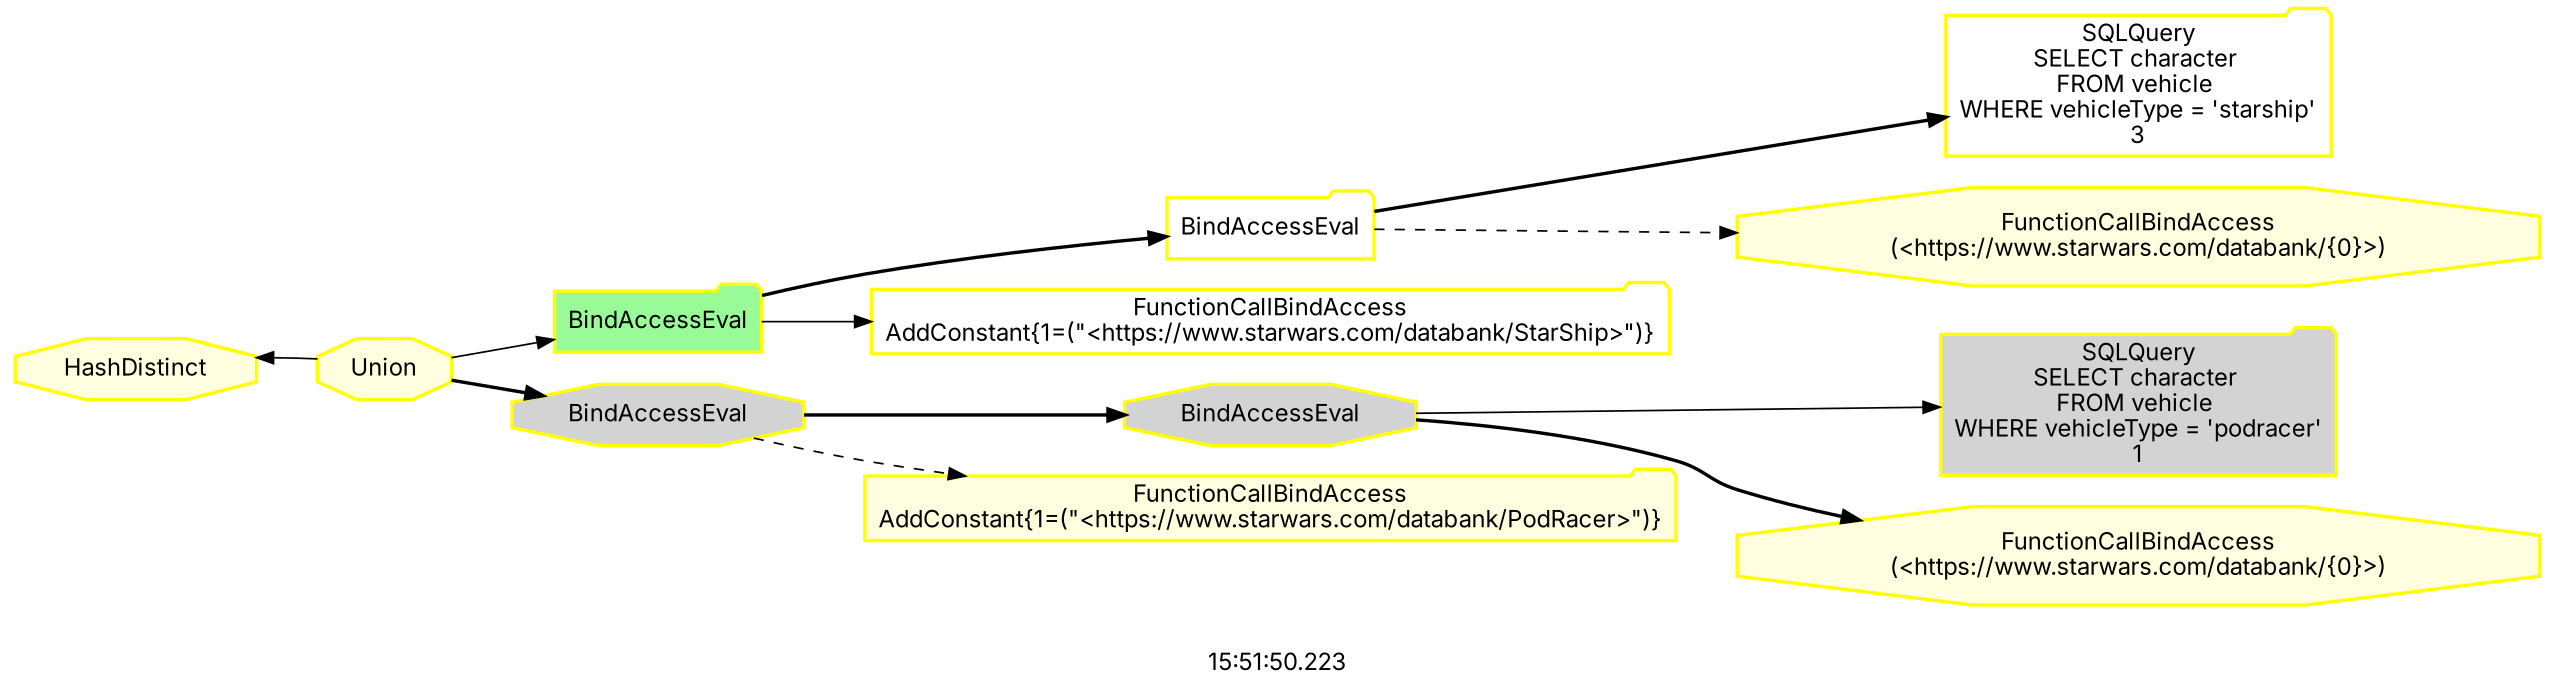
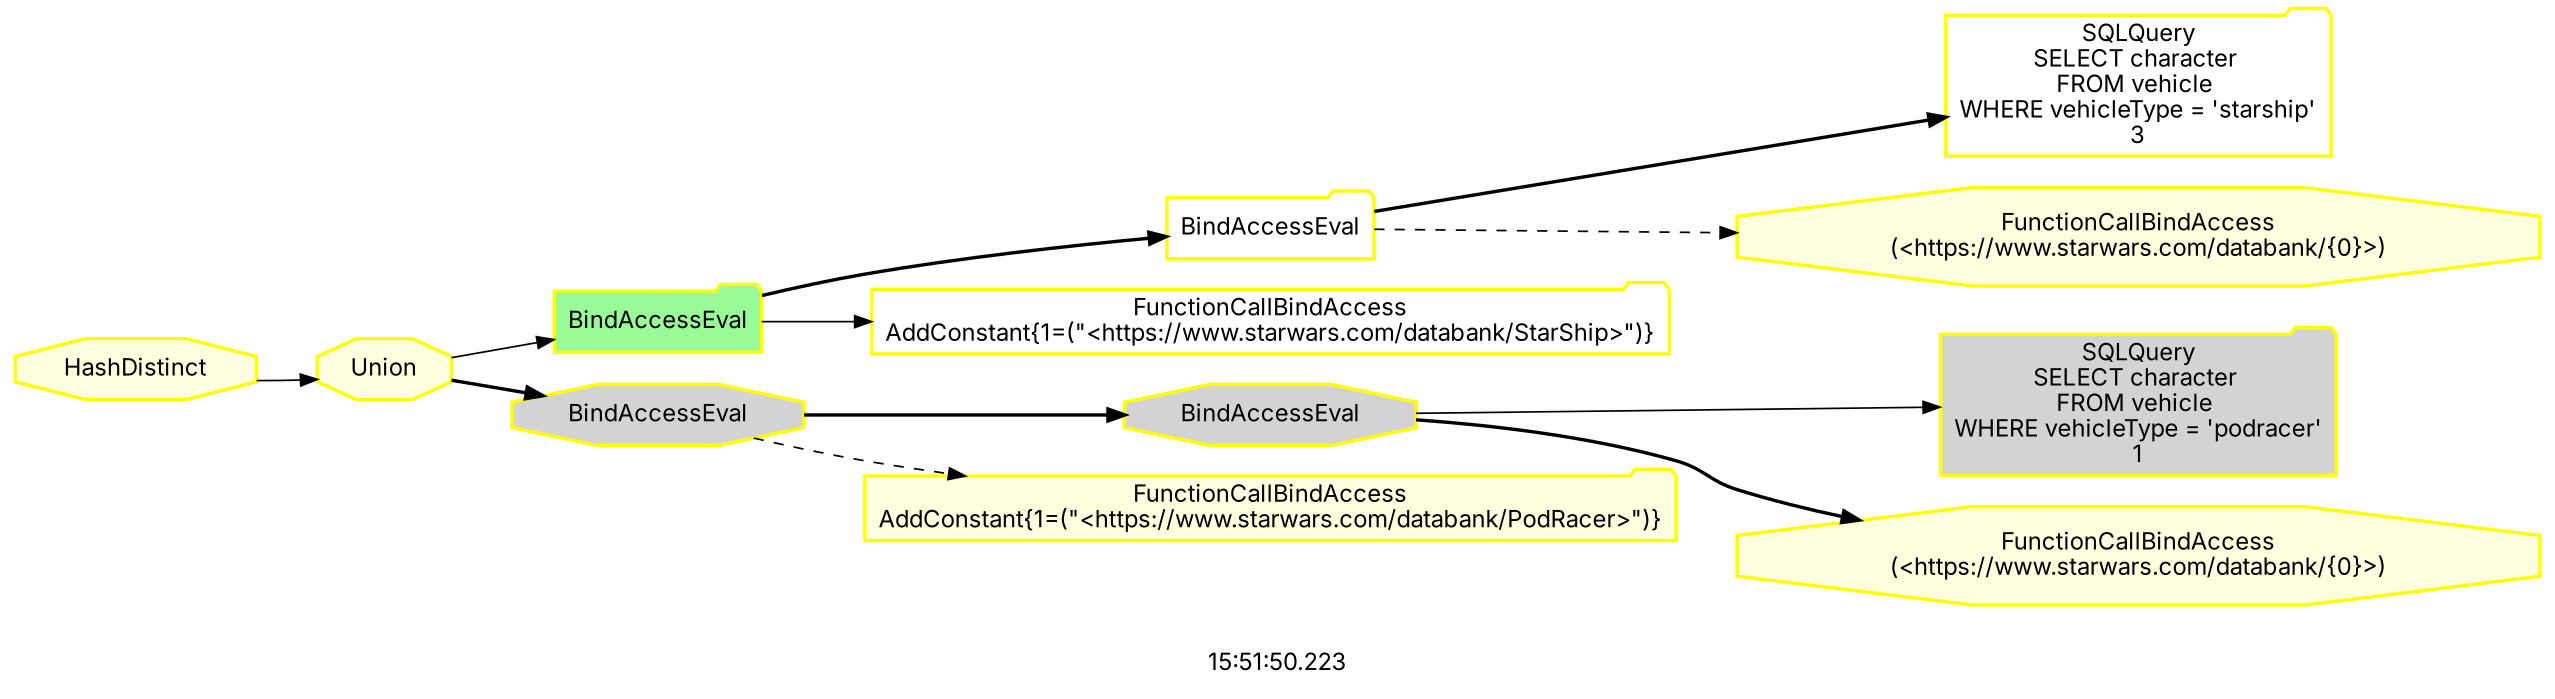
edge "Union" -> "HashDistinct": reversed
